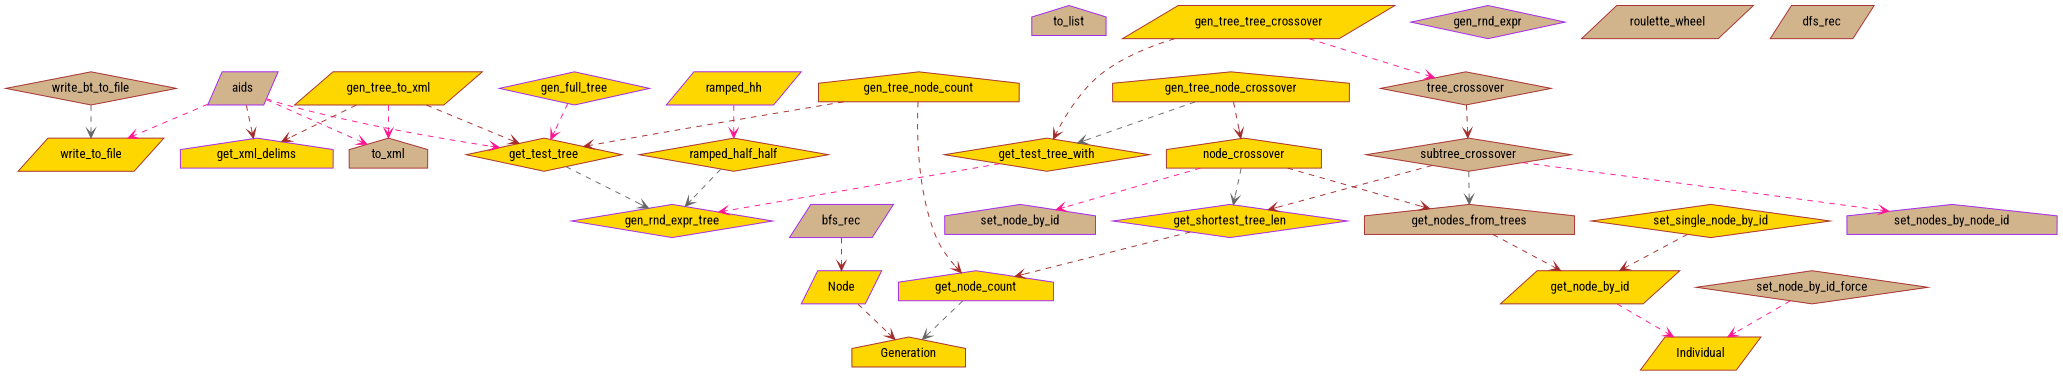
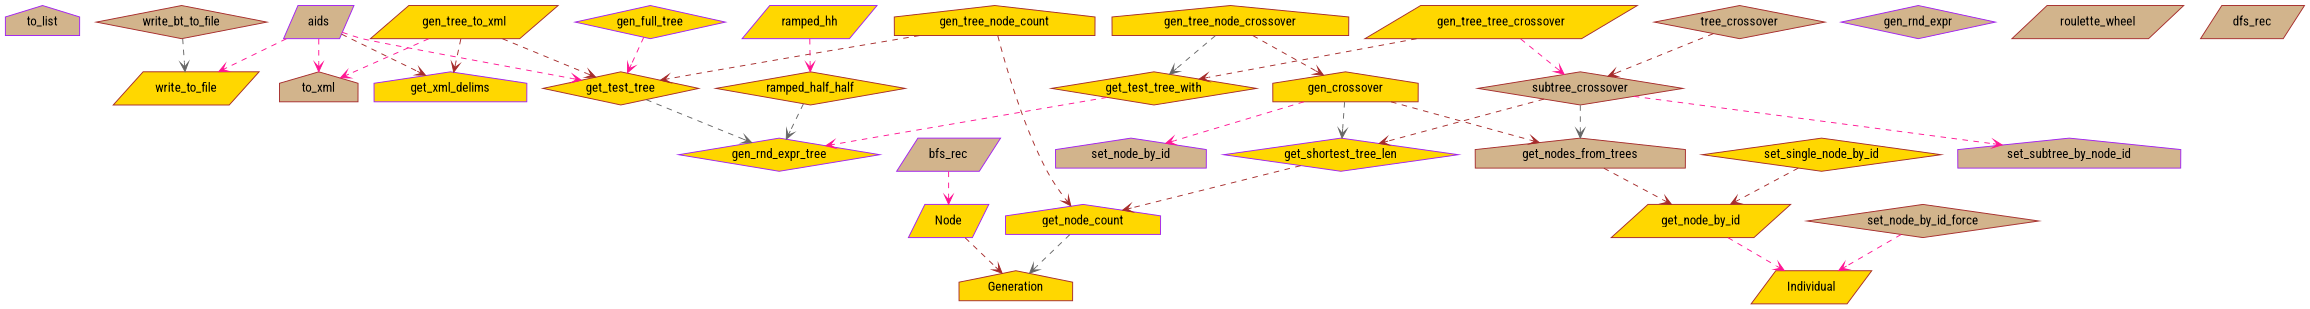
edge "gen_tree_tree_crossover" -> "tree_crossover": now "gen_tree_tree_crossover" -> "subtree_crossover"
node "node_crossover": label "node_crossover" -> "gen_crossover"
node "set_nodes_by_node_id": label "set_nodes_by_node_id" -> "set_subtree_by_node_id"
edge "bfs_rec" -> "Node": color brown -> deeppink
